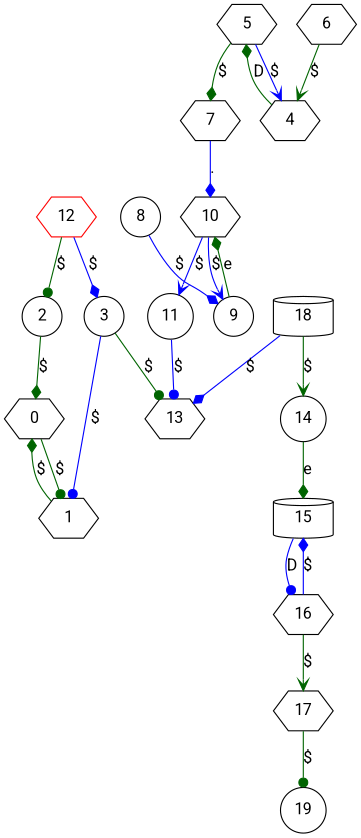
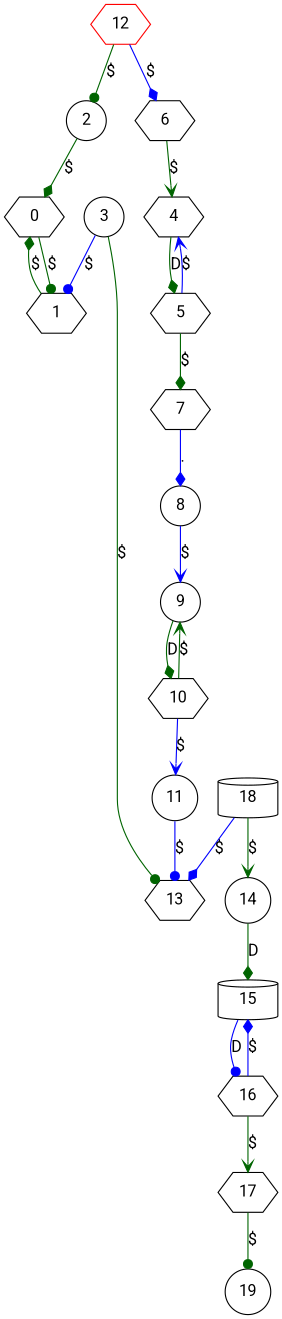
edge "7" -> "10": now "7" -> "8"
edge "12" -> "3": now "12" -> "6"
edge "10" -> "9": color blue -> darkgreen
edge "9" -> "10": label "e" -> "D"
edge "8" -> "9": arrowhead diamond -> vee
edge "14" -> "15": label "e" -> "D"
